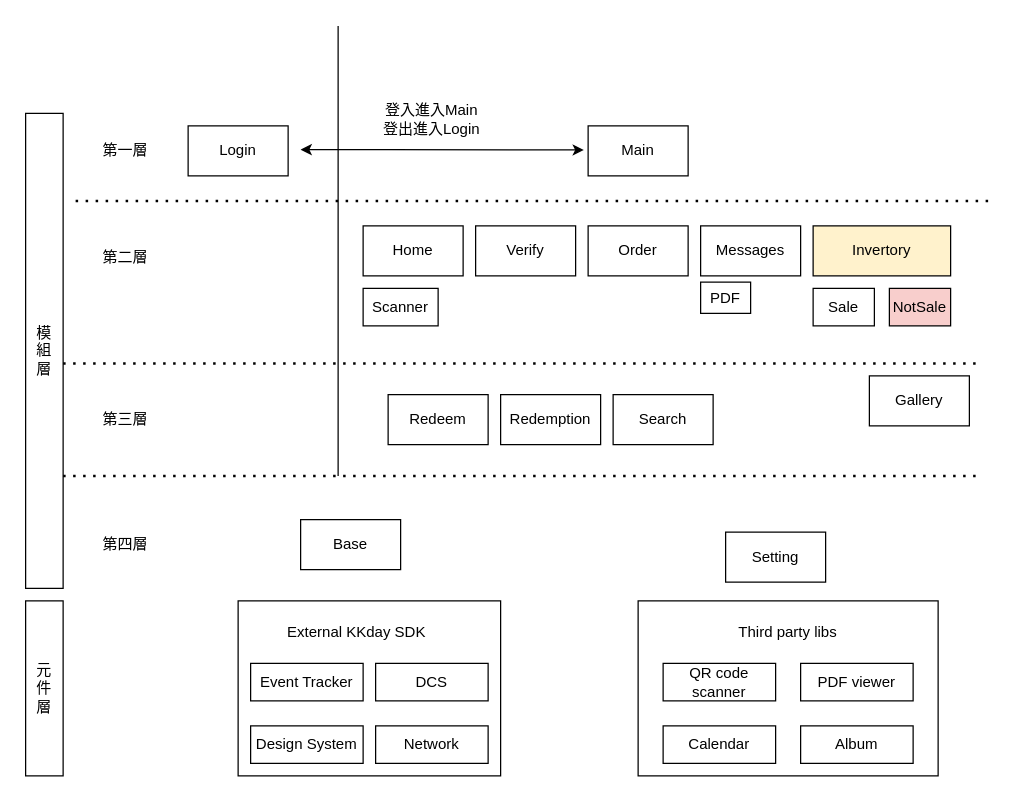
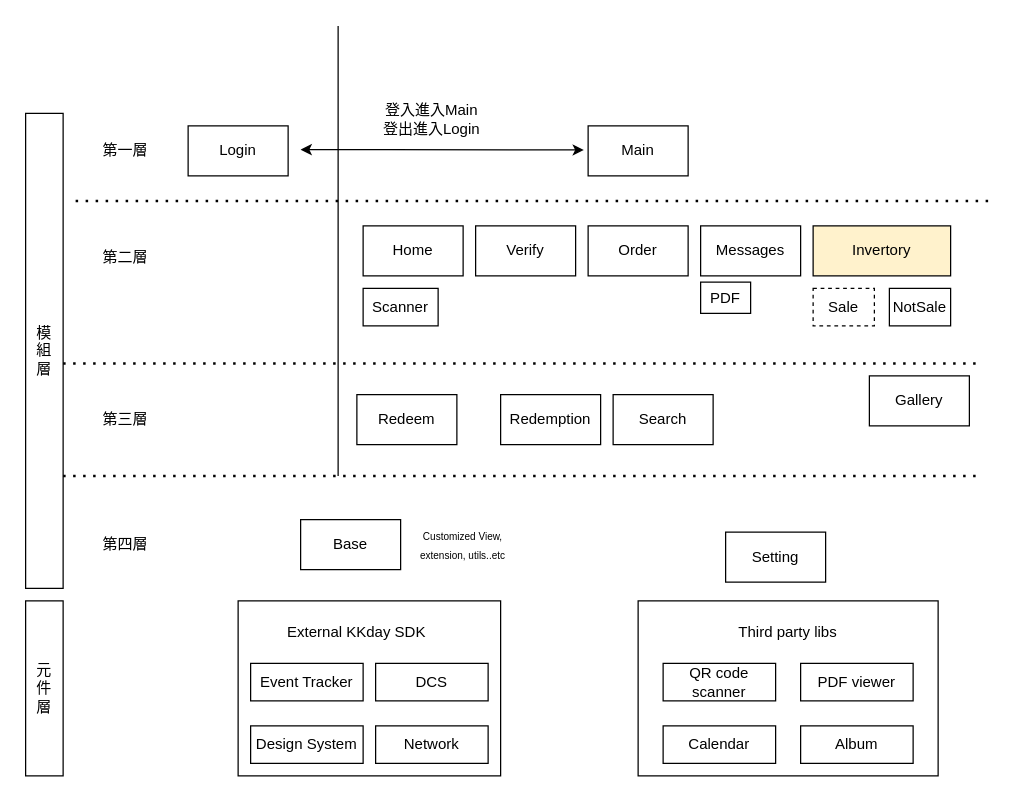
node "Sale": style solid -> dashed
node "NotSale": fillcolor #f8cecc -> #ffffff
node "Redeem": moved (438, 419) -> (407, 419)
node "Customized View, extension, utils..etc": added
